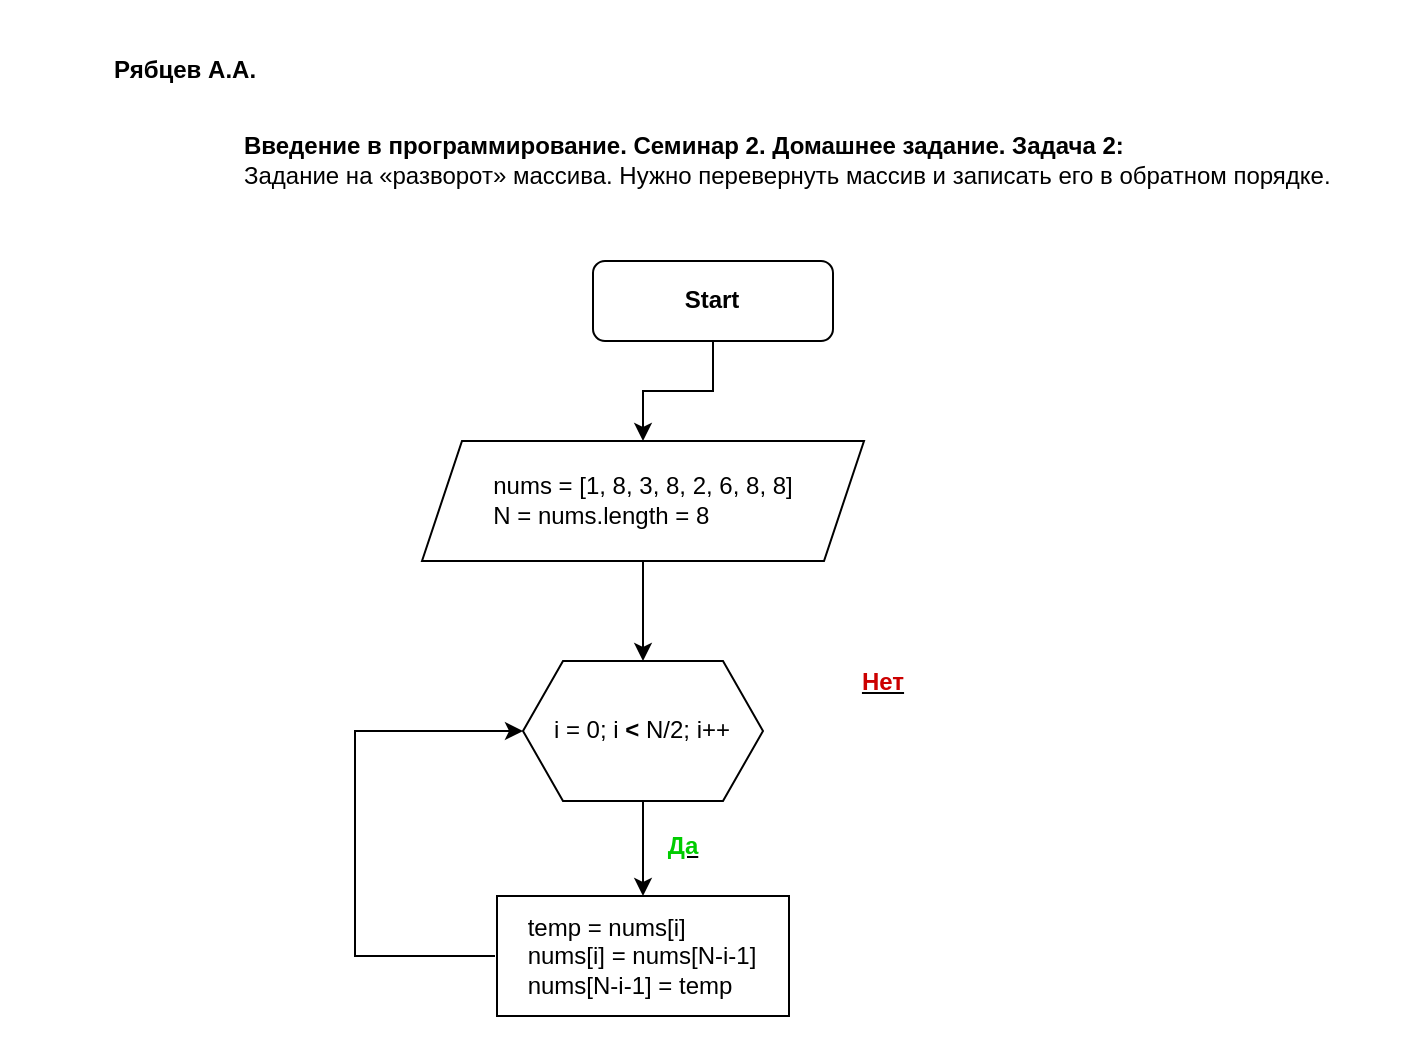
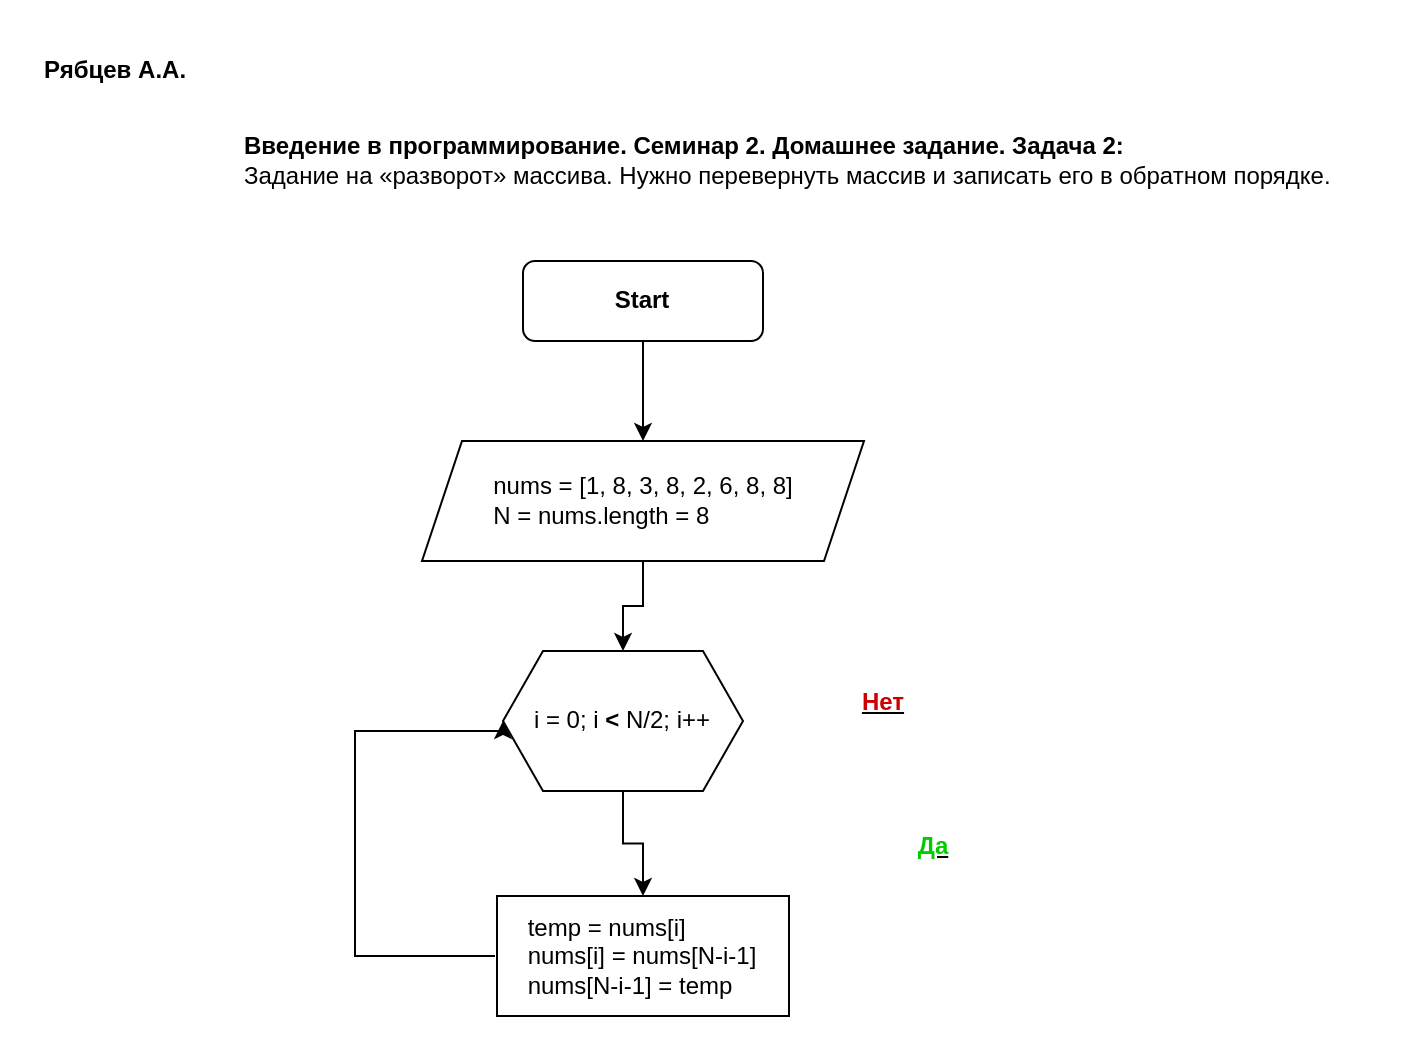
node "Рябцев А.А.": moved (201, 71) -> (131, 71)
node "Start": moved (713, 301) -> (643, 301)
node "Нет": moved (883, 682) -> (883, 702)
node "i = 0; i < N/2; i++": moved (643, 731) -> (623, 721)
node "Да": moved (683, 846) -> (933, 846)
